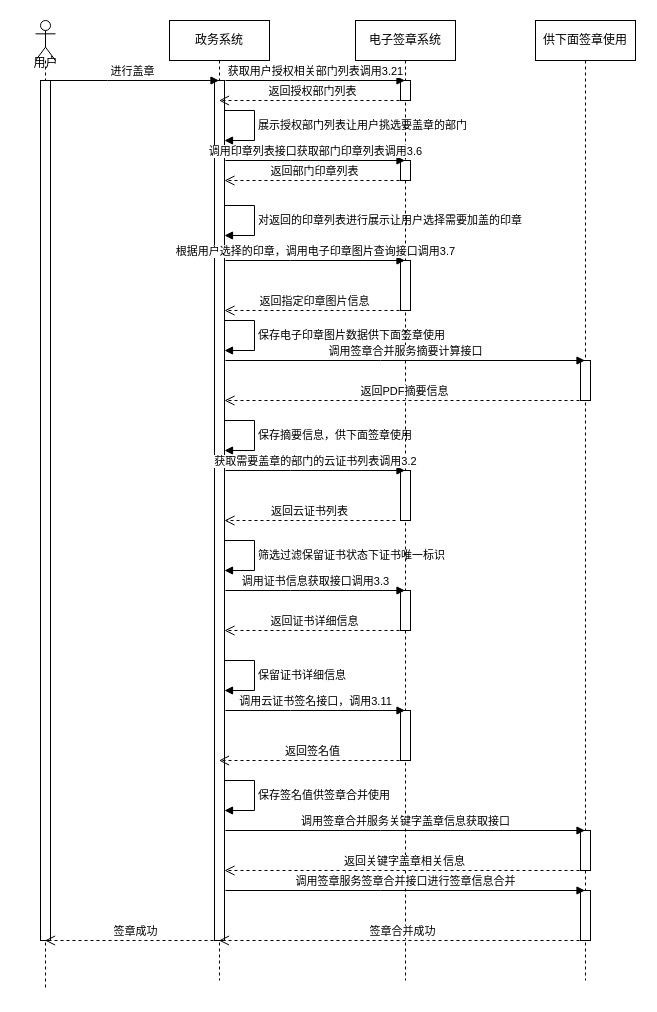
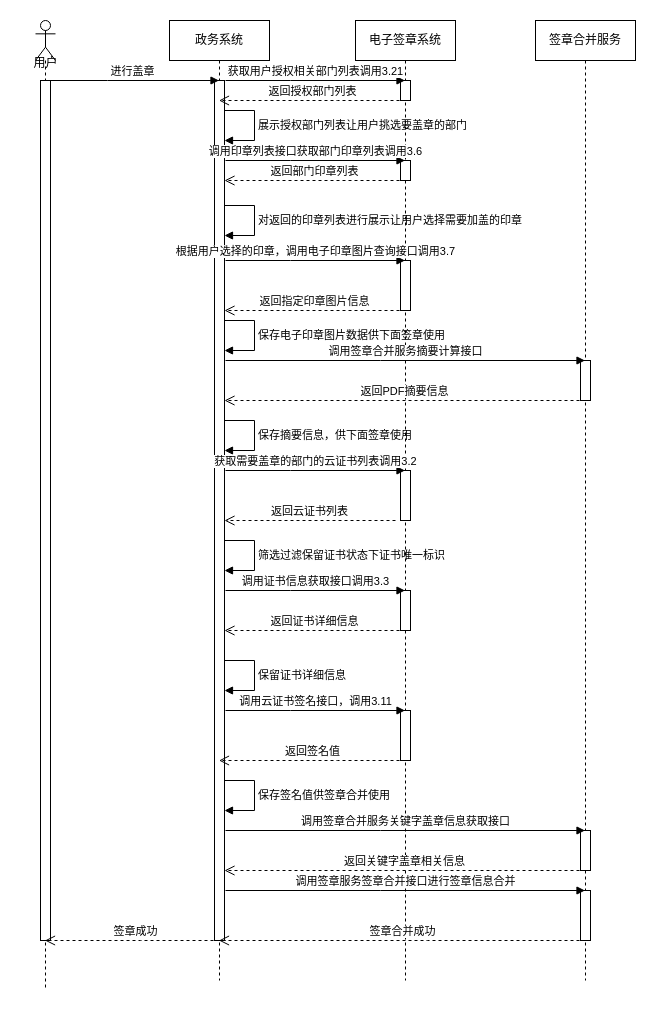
node "供下面签章使用": label "供下面签章使用" -> "签章合并服务"
